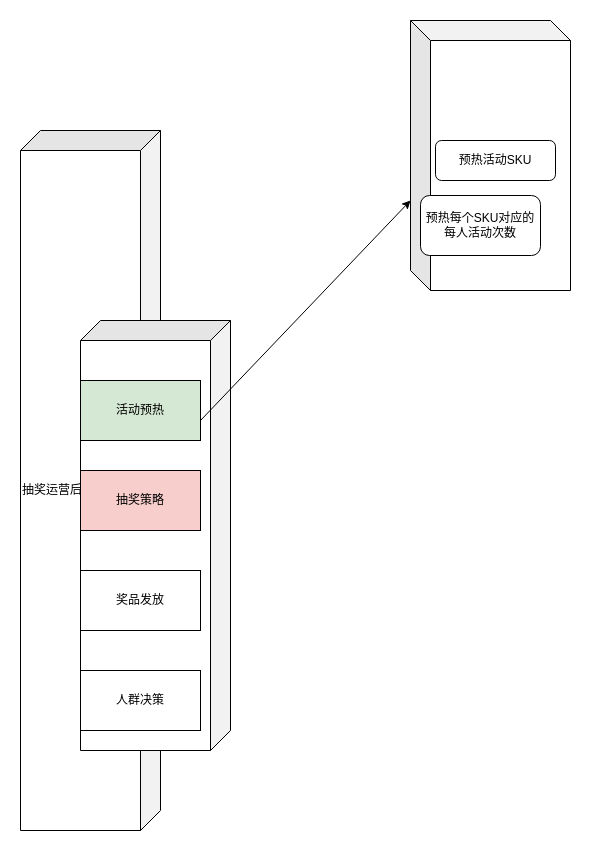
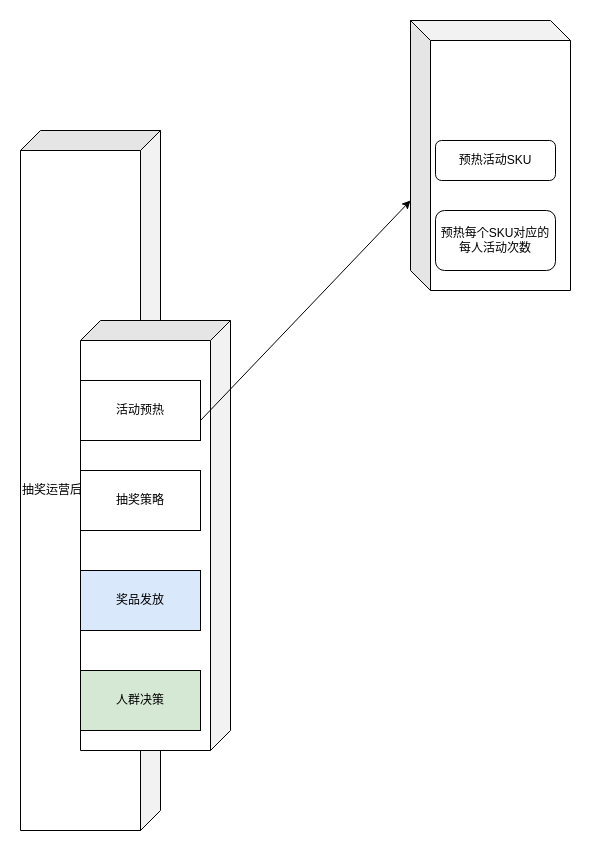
node "预热每个SKU对应的每人活动次数": moved (481, 226) -> (496, 241)
node "活动预热": fillcolor #d5e8d4 -> #ffffff
node "抽奖策略": fillcolor #f8cecc -> #ffffff
node "奖品发放": fillcolor #ffffff -> #dae8fc
node "人群决策": fillcolor #ffffff -> #d5e8d4
